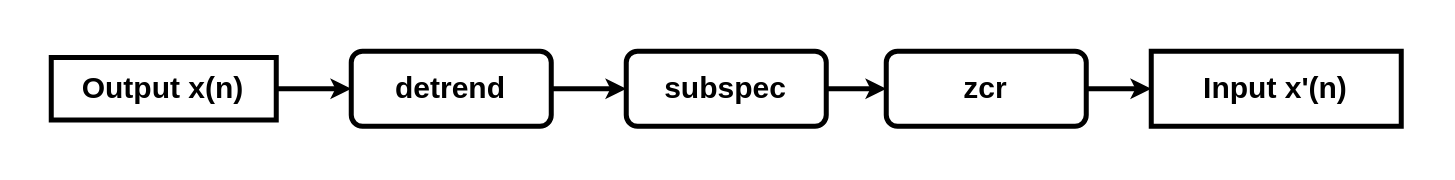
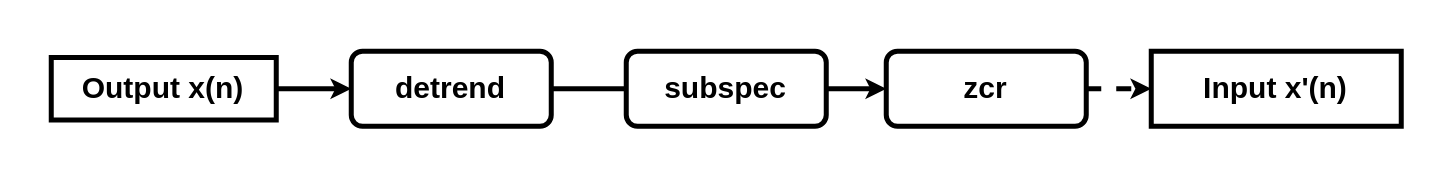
edge "detrend" -> "subspec": arrowhead classic -> none
edge "zcr" -> "Input x'(n)": style solid -> dashed
